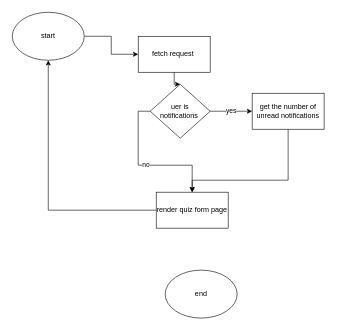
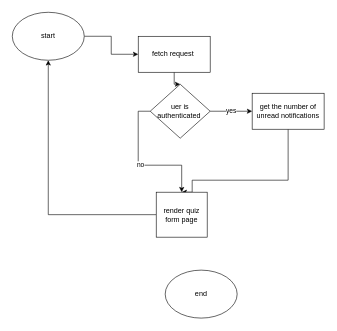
node "uer is notifications": label "uer is notifications" -> "uer is authenticated"
node "render quiz form page": size 72x36 -> 51x45
